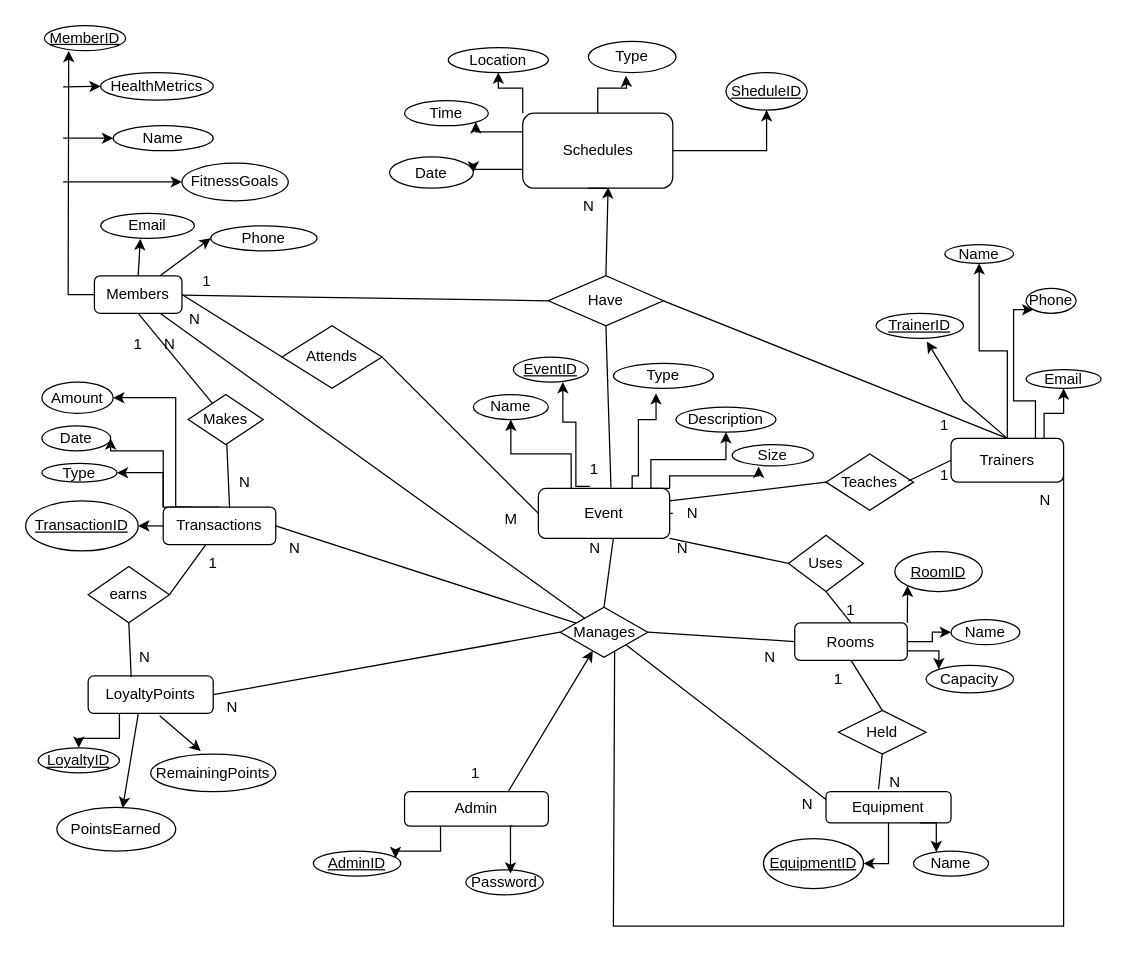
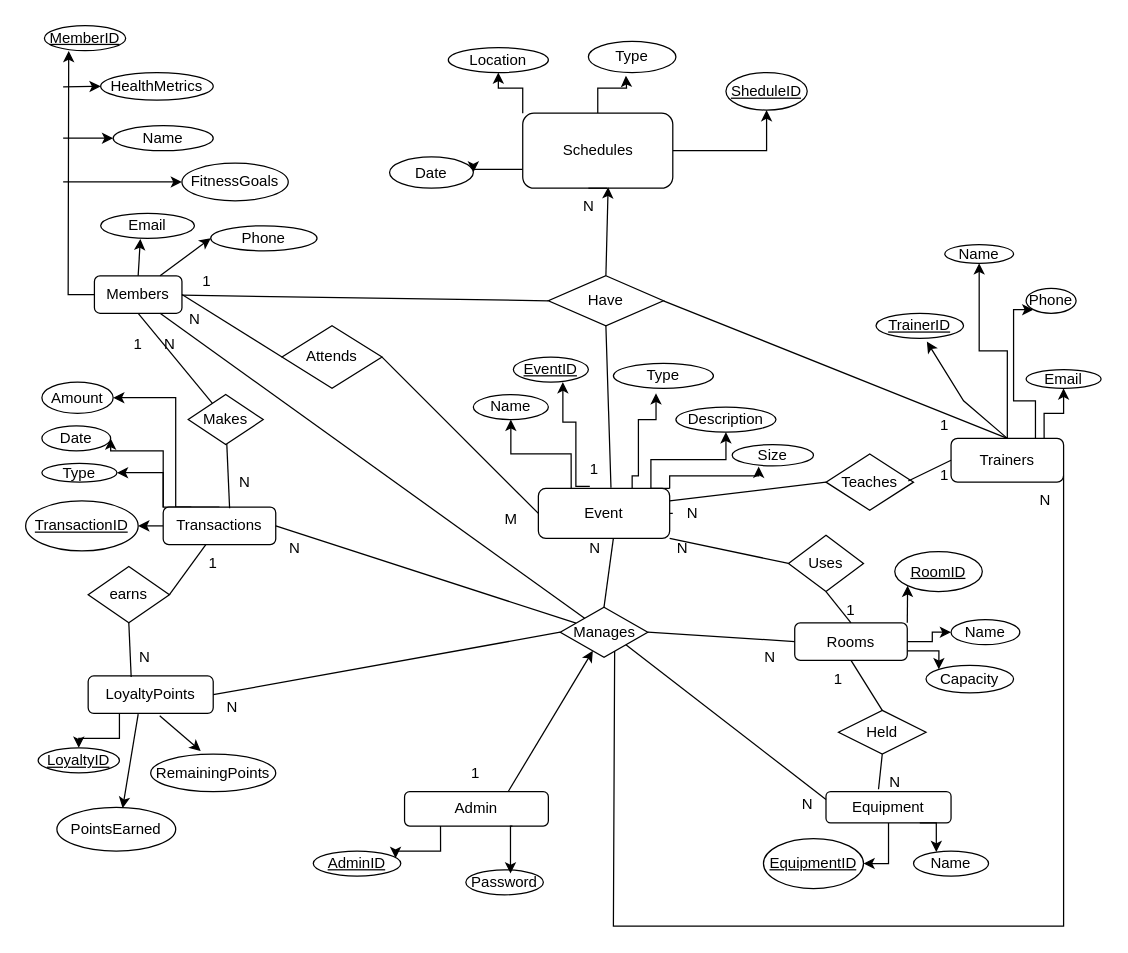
node "Time": removed
edge "Schedules" -> "Time": removed
